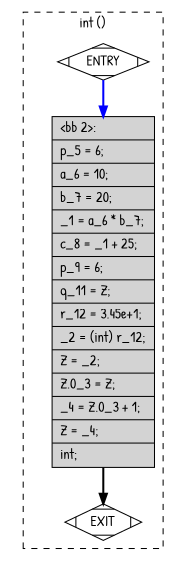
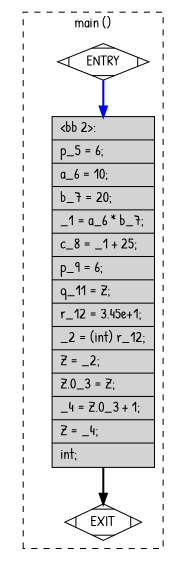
cluster "int ()": label "int ()" -> "main ()"
